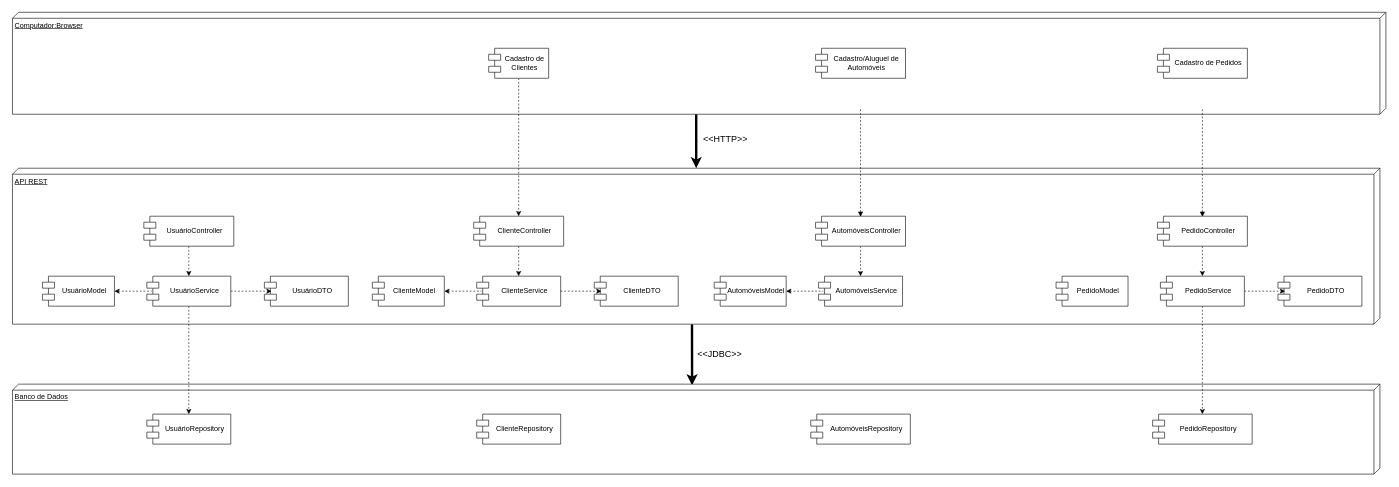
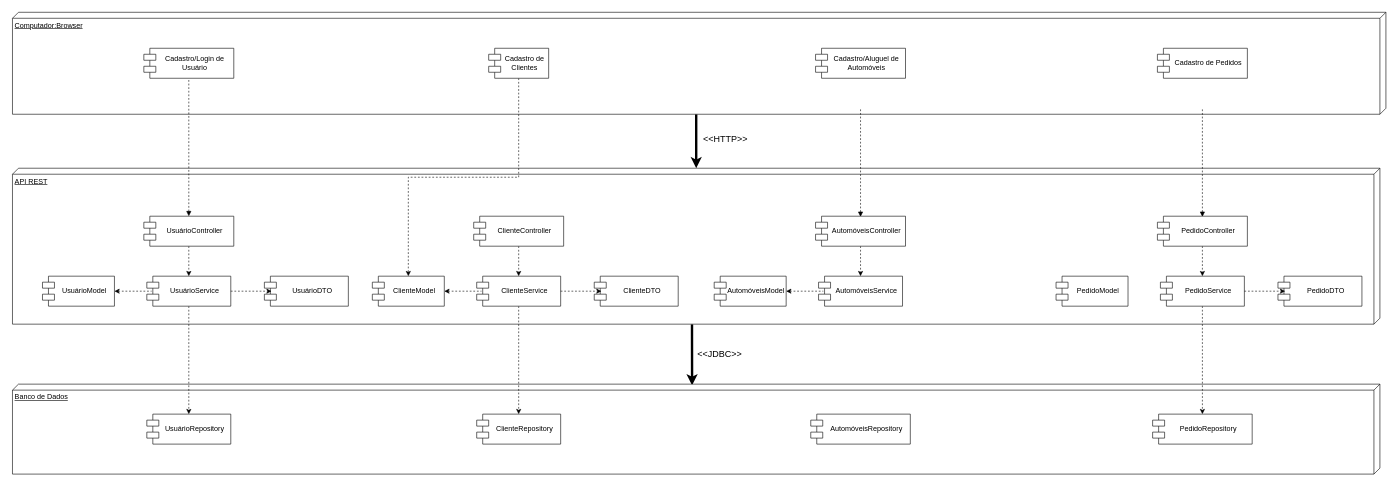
node "Cadastro/Login de Usuário": added
edge "Cadastro/Login de Usuário" -> "UsuárioController": added
edge "Cadastro de Clientes" -> "ClienteController": now "Cadastro de Clientes" -> "ClienteModel"
edge "ClienteService" -> "ClienteRepository": added
